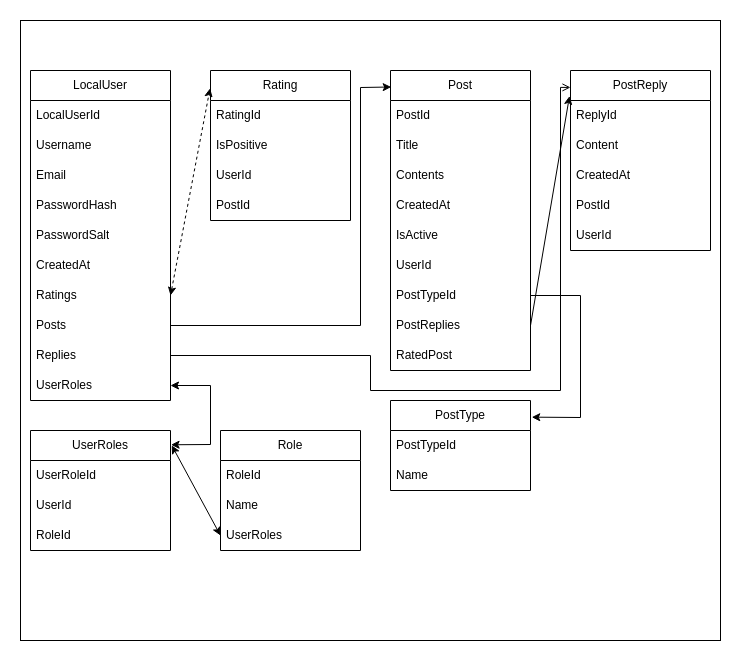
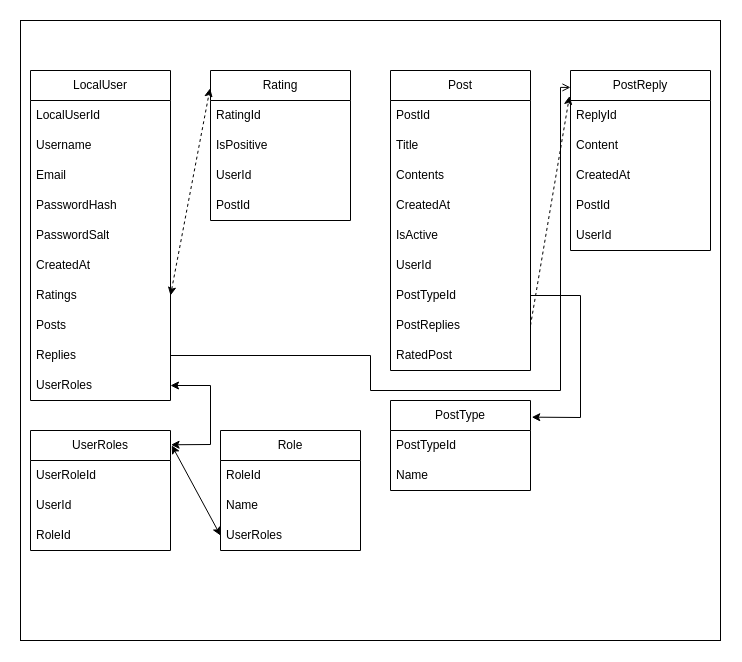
edge "PostReplies" -> "PostReply": style solid -> dashed
edge "Posts" -> "Post": removed
